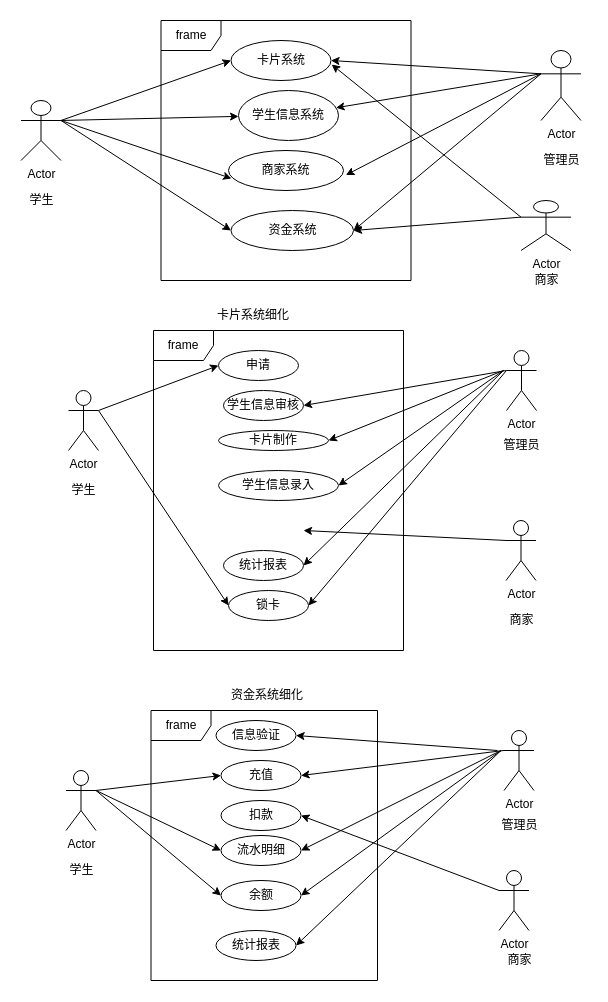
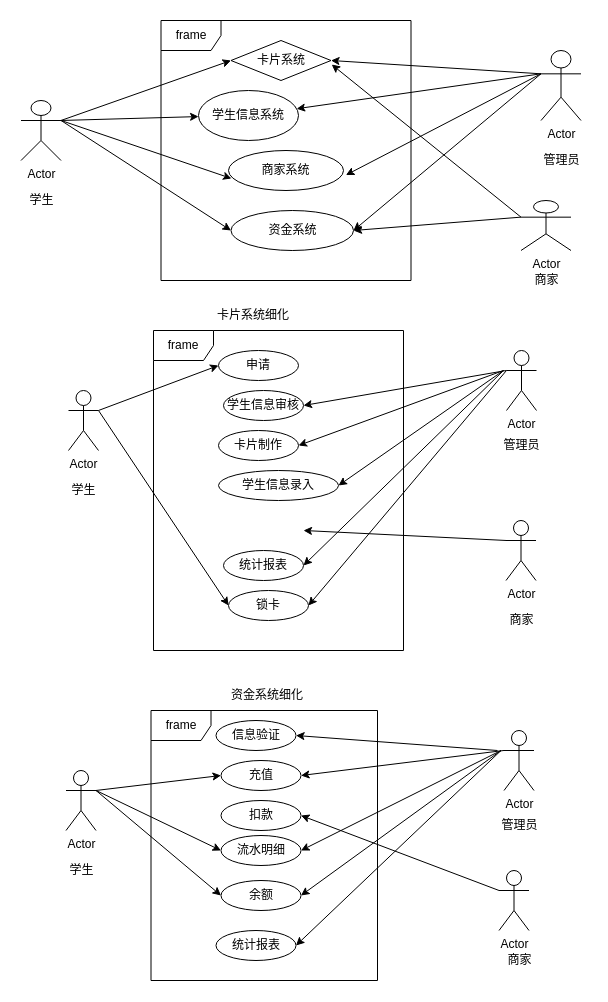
node "卡片系统": shape ellipse -> diamond
node "学生信息系统": moved (289, 116) -> (249, 116)
node "卡片制作": size 110x20 -> 80x30
